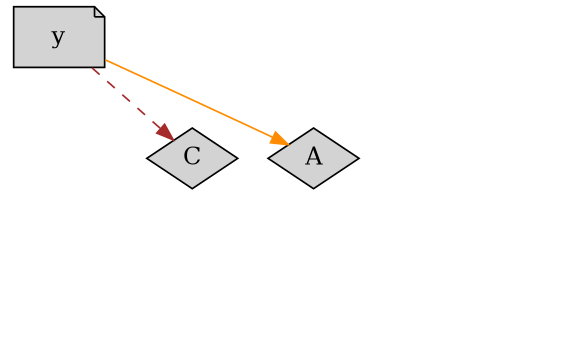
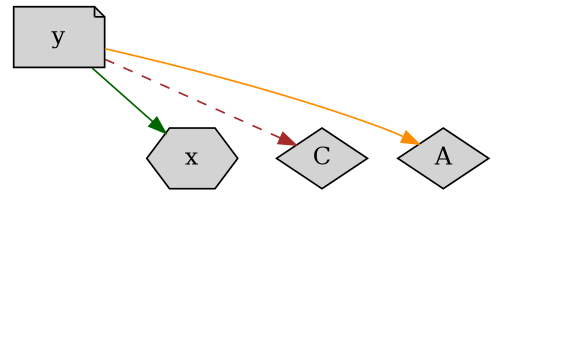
node "x": added
